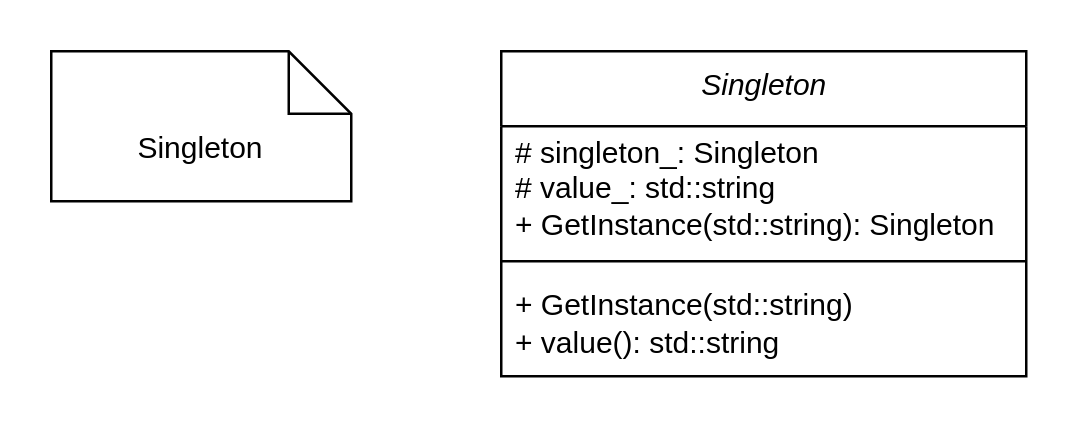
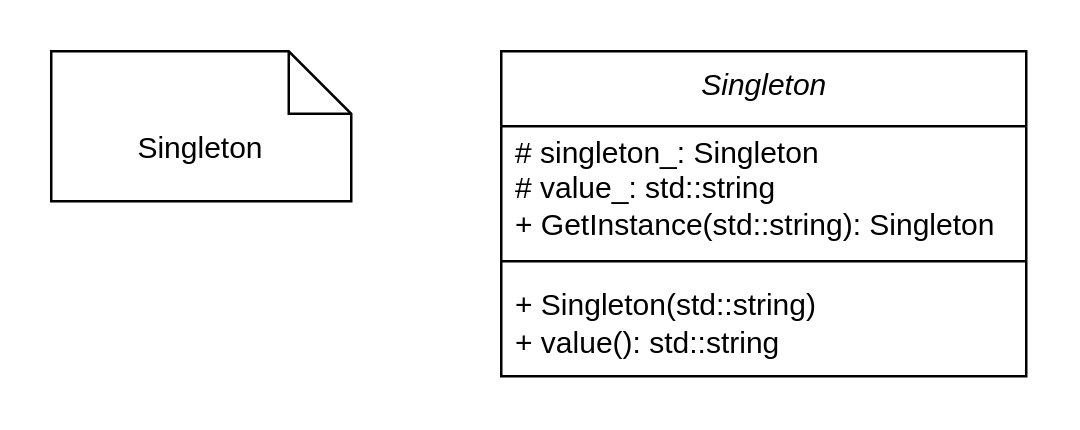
node "+ GetInstance(std::string) + value(): std::string": label "+ GetInstance(std::string) + value(): std::string" -> "+ Singleton(std::string) + value(): std::string"
